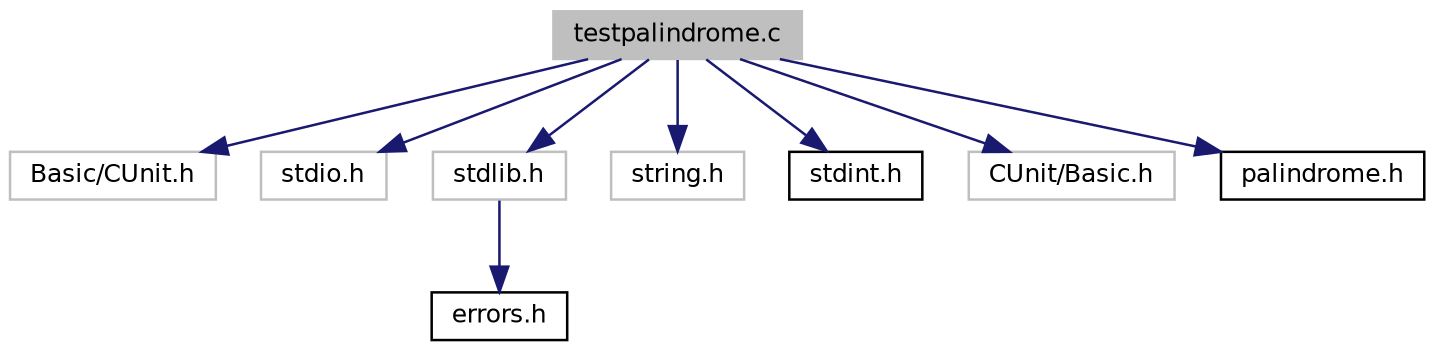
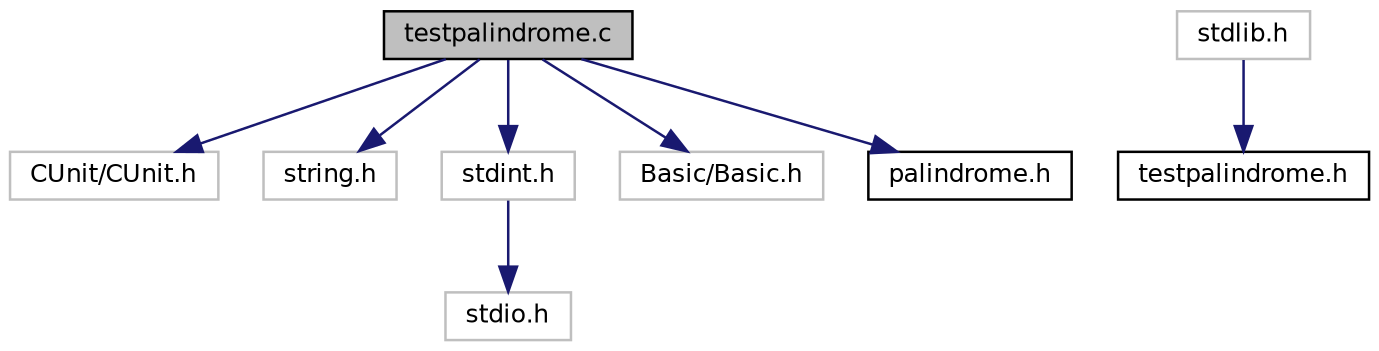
node "testpalindrome.c": color grey75 -> black
edge "testpalindrome.c" -> "stdlib.h": removed
edge "testpalindrome.c" -> "stdio.h": now "stdint.h" -> "stdio.h"
node "Basic/CUnit.h": label "Basic/CUnit.h" -> "CUnit/CUnit.h"
node "stdint.h": color black -> grey75
node "CUnit/Basic.h": label "CUnit/Basic.h" -> "Basic/Basic.h"
node "errors.h": label "errors.h" -> "testpalindrome.h"
